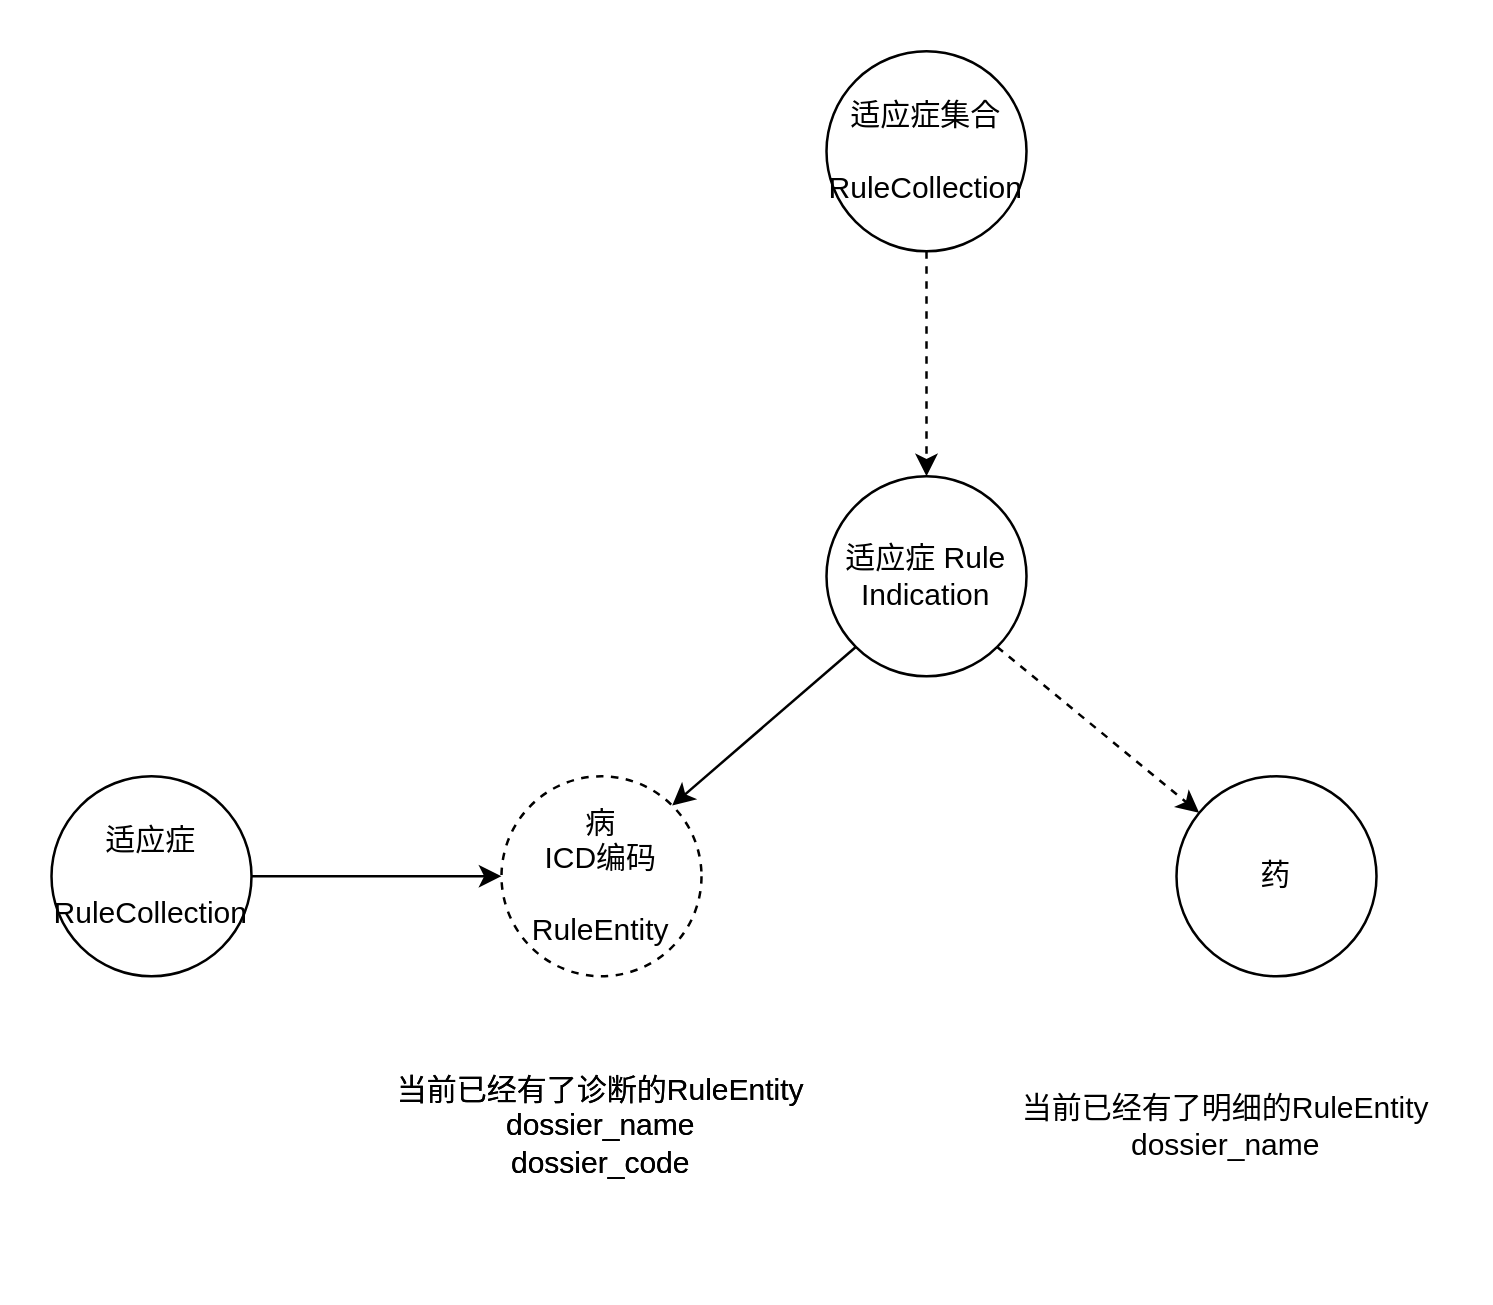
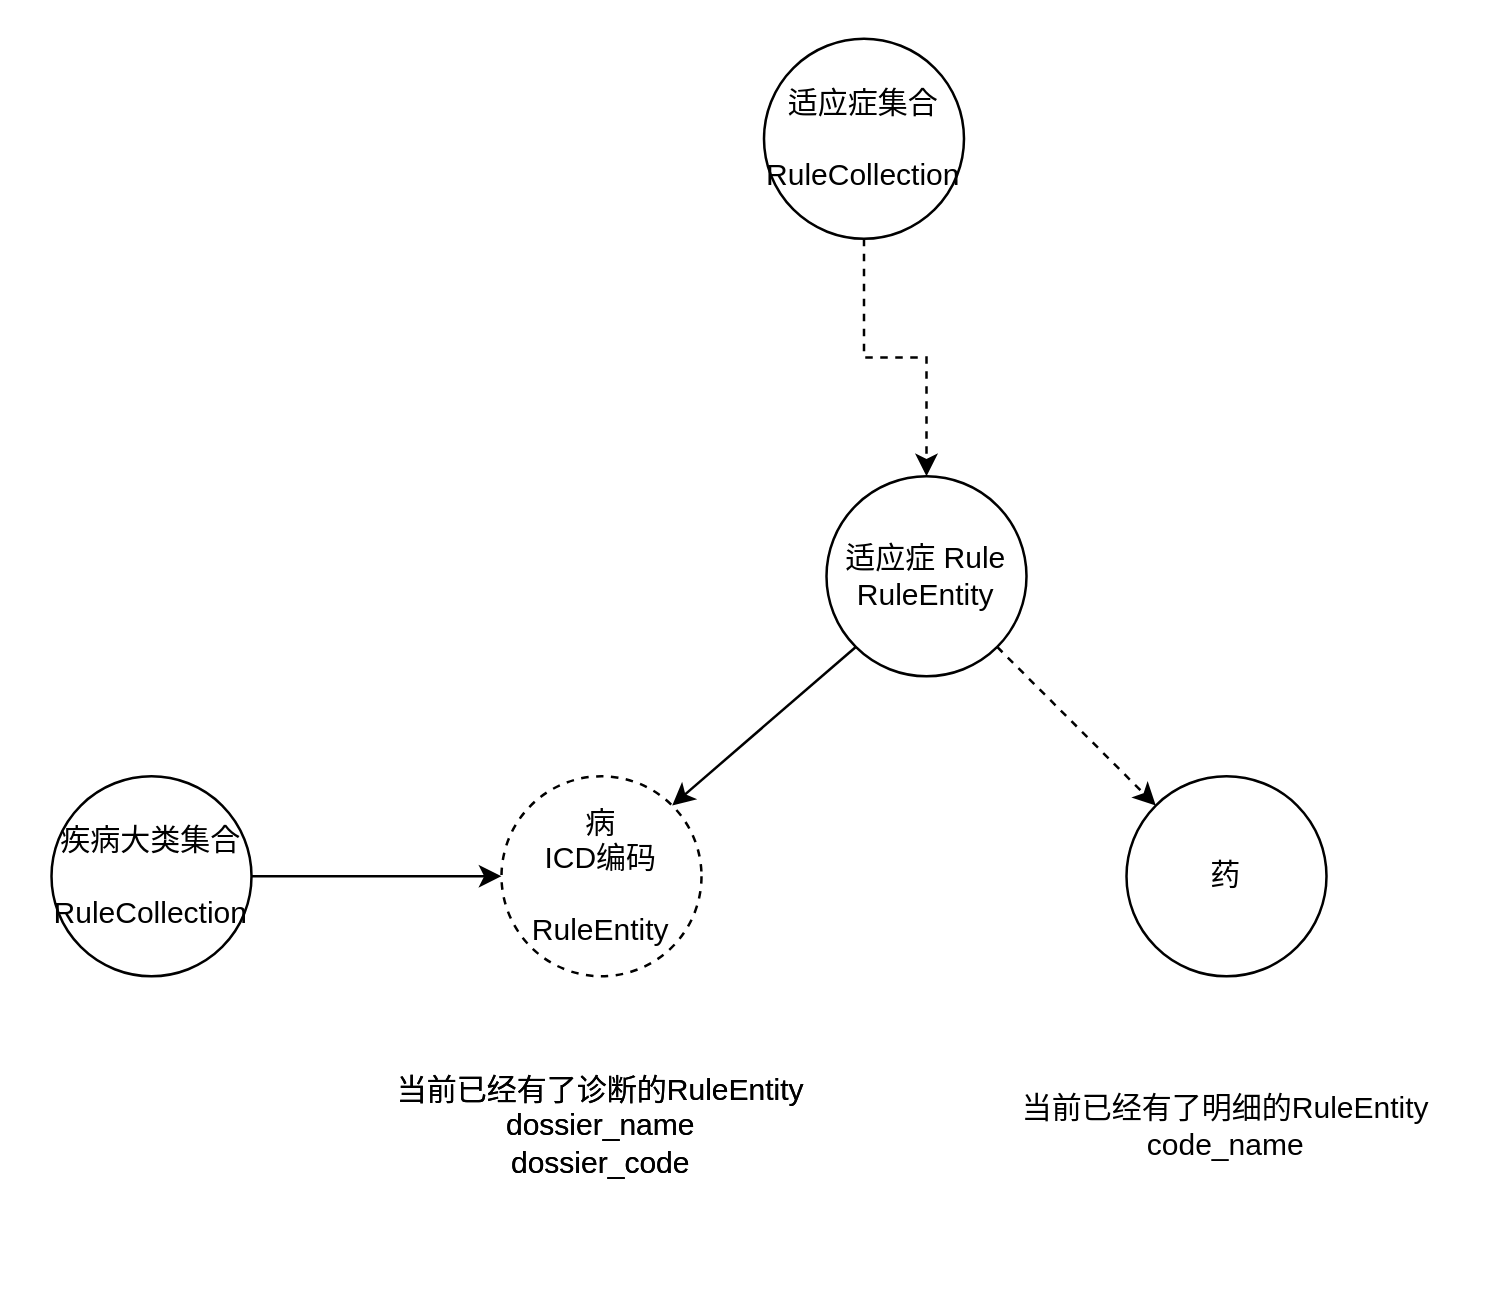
node "适应症集合 RuleCollection": moved (926, 151) -> (864, 139)
node "适应症 Rule Indication": label "适应症 Rule Indication" -> "适应症 Rule RuleEntity"
node "适应症 RuleCollection": label "适应症 RuleCollection" -> "疾病大类集合 RuleCollection"
node "药": moved (1276, 876) -> (1226, 876)
node "当前已经有了明细的RuleEntity dossier_name": label "当前已经有了明细的RuleEntity dossier_name" -> "当前已经有了明细的RuleEntity code_name"
